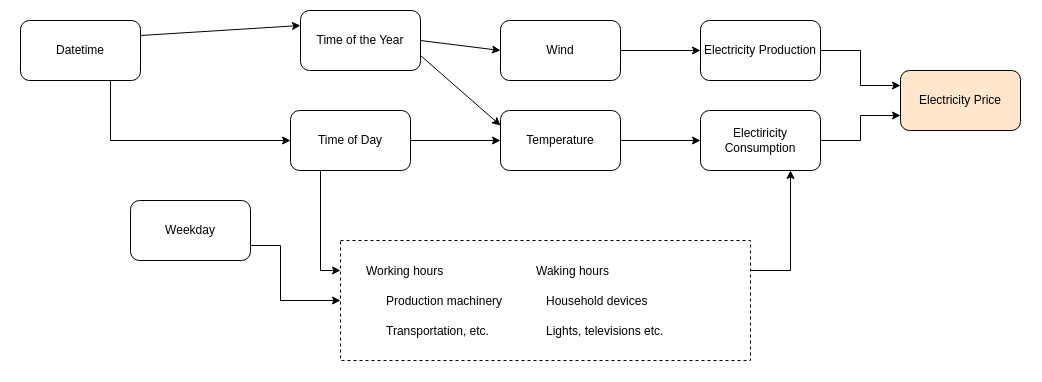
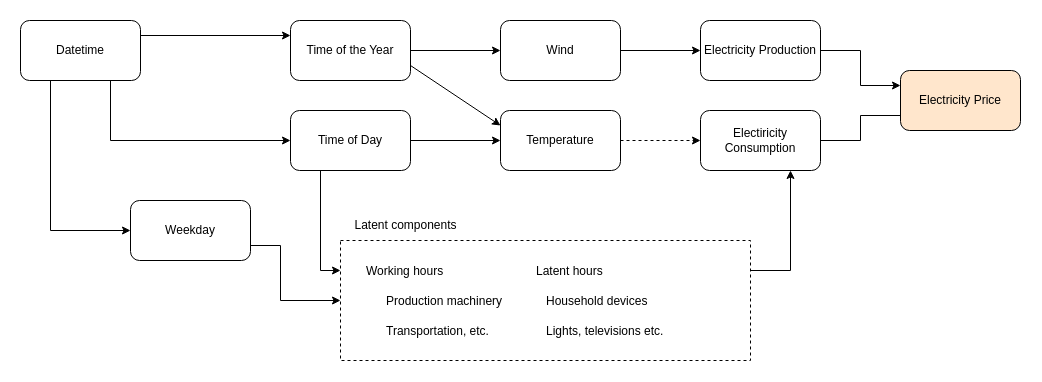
node "Time of the Year": moved (361, 41) -> (351, 51)
edge "Electiricity Consumption" -> "Electricity Price": arrowhead classic -> none
edge "Temperature" -> "Electiricity Consumption": style solid -> dashed
edge "Datetime" -> "Weekday": added
node "Latent components": added
node "Waking hours": label "Waking hours" -> "Latent hours"
